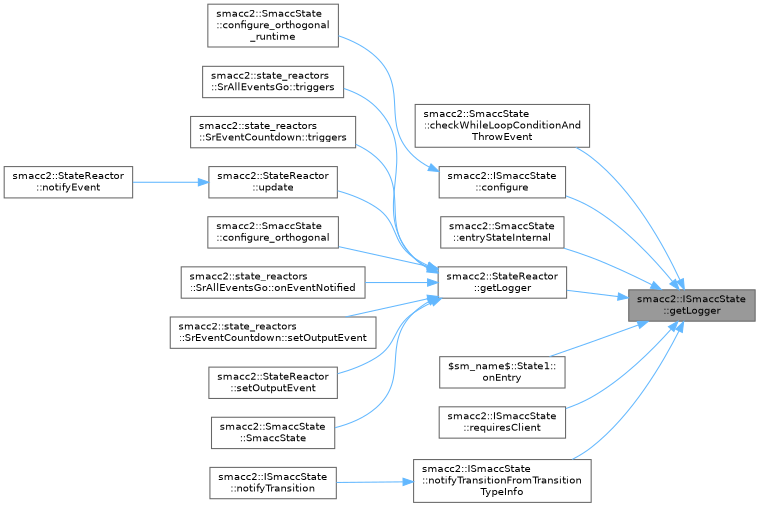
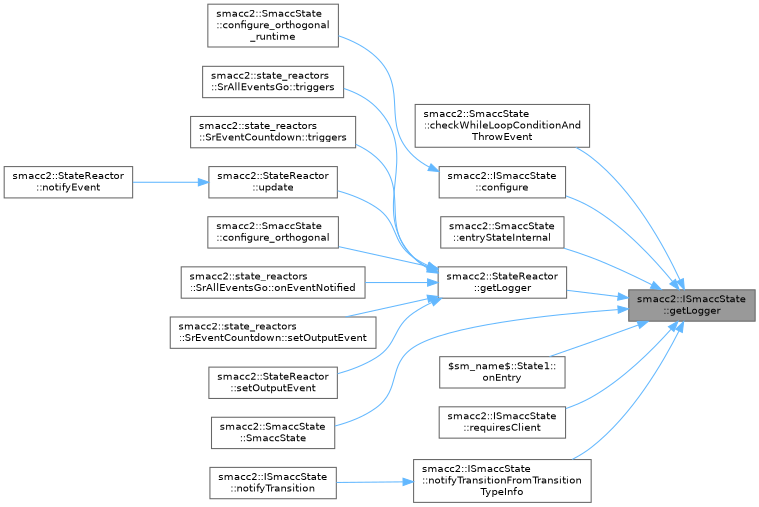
edge "smacc2::SmaccState ::SmaccState" -> "smacc2::StateReactor ::getLogger": now "smacc2::SmaccState ::SmaccState" -> "smacc2::ISmaccState ::getLogger"
